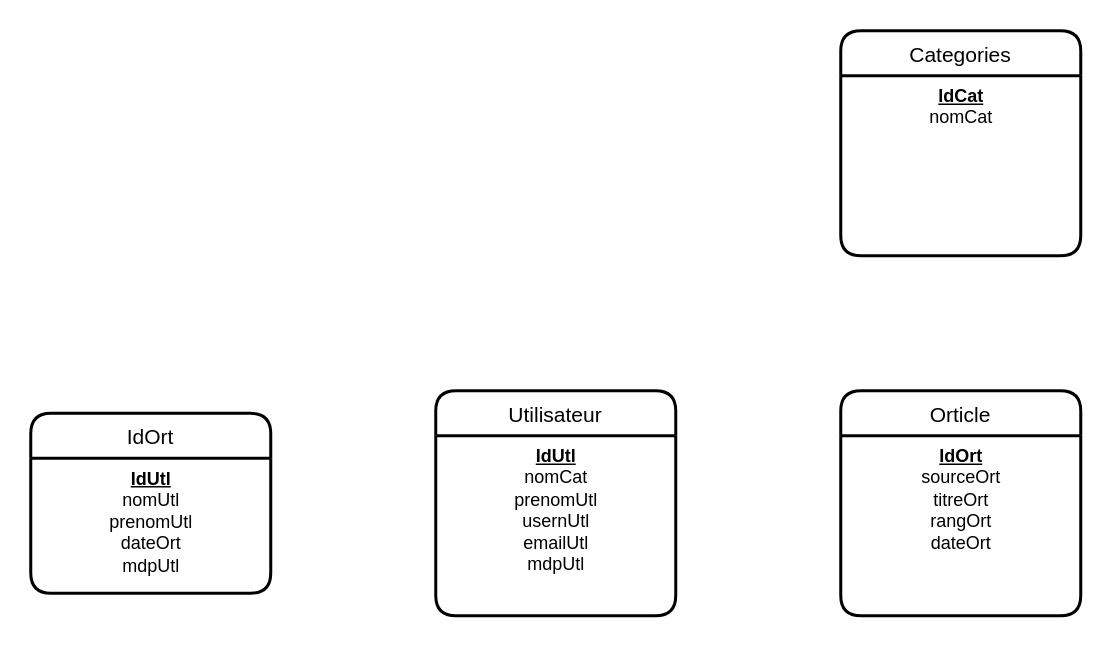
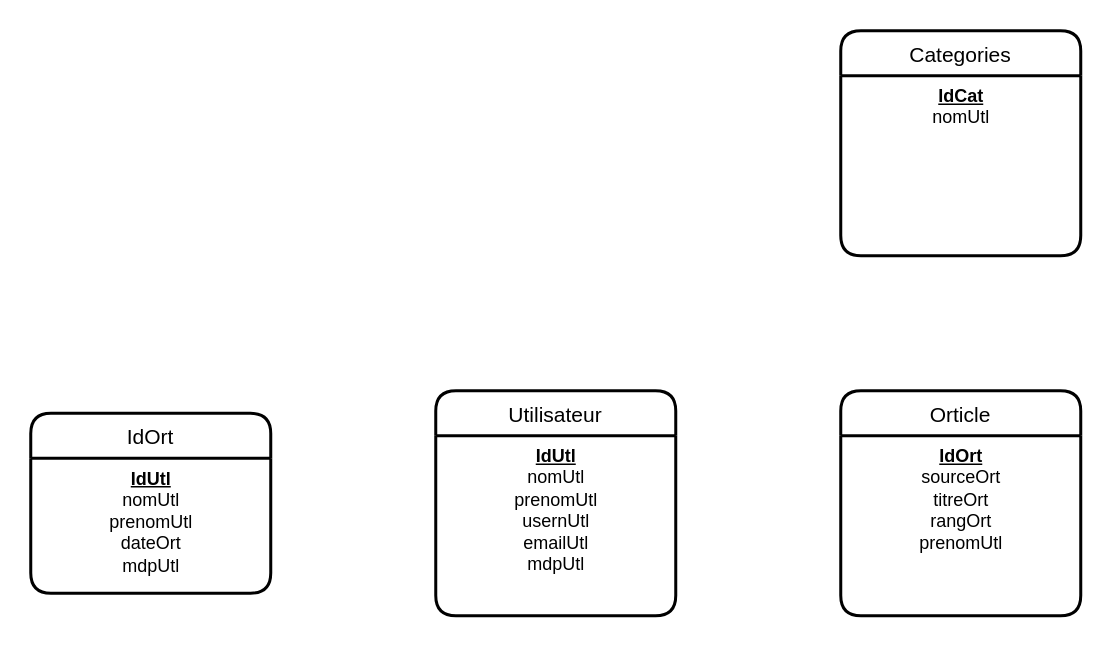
node "IdCat nomCat": label "IdCat nomCat" -> "IdCat nomUtl"
node "IdOrt sourceOrt titreOrt rangOrt dateOrt": label "IdOrt sourceOrt titreOrt rangOrt dateOrt" -> "IdOrt sourceOrt titreOrt rangOrt prenomUtl"
node "IdUtl nomCat prenomUtl usernUtl emailUtl mdpUtl": label "IdUtl nomCat prenomUtl usernUtl emailUtl mdpUtl" -> "IdUtl nomUtl prenomUtl usernUtl emailUtl mdpUtl"
